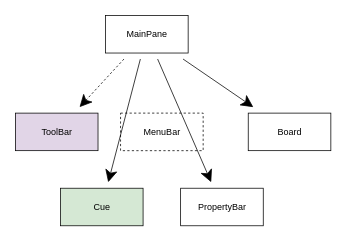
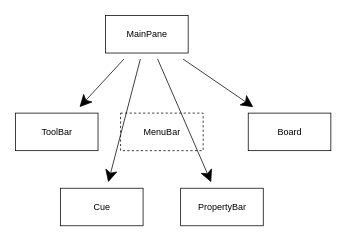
edge "MainPane" -> "ToolBar": style dashed -> solid
node "ToolBar": fillcolor #e1d5e7 -> #ffffff
node "Cue": fillcolor #d5e8d4 -> #ffffff
